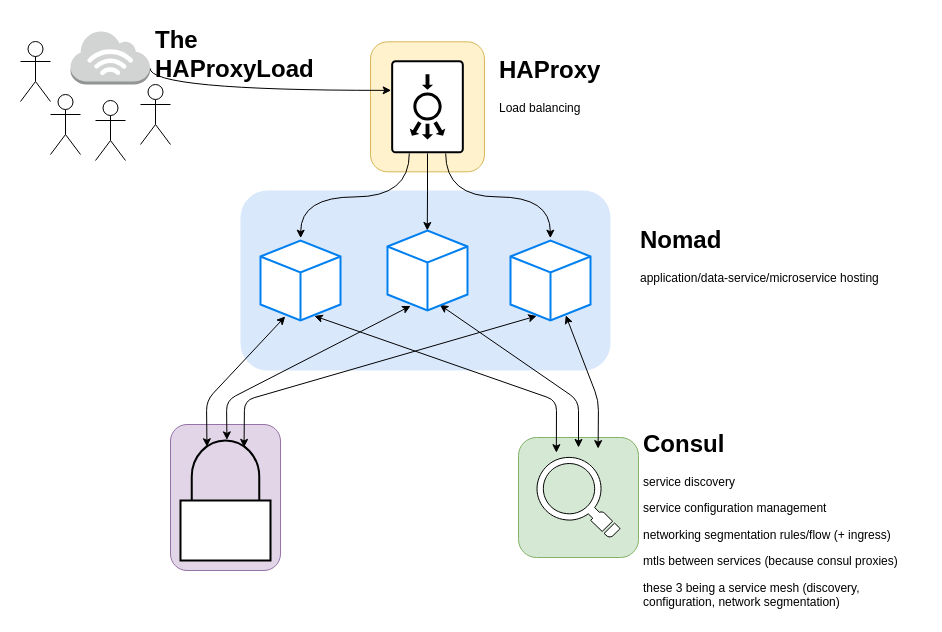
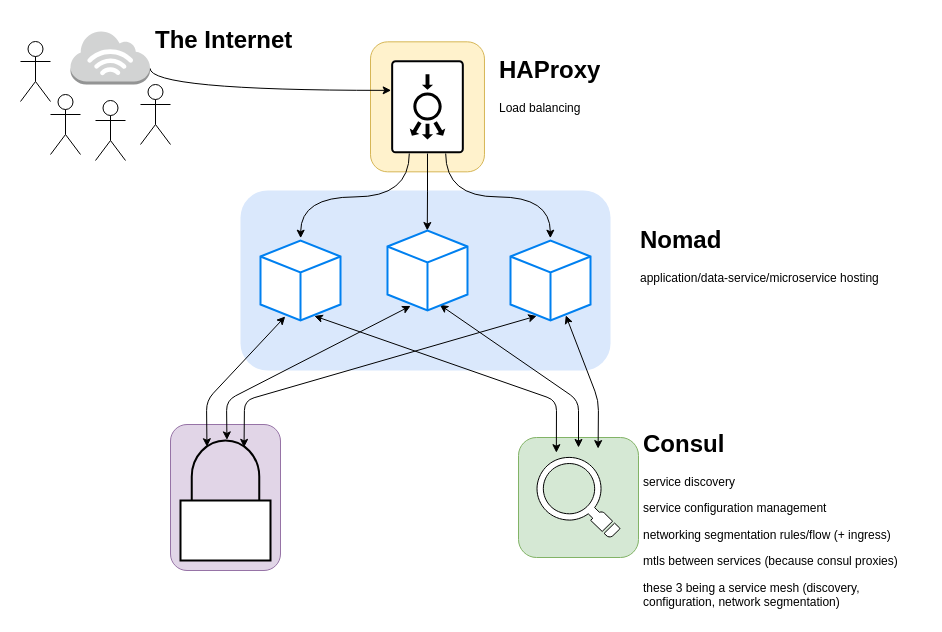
node "The HAProxyLoad": label "The HAProxyLoad" -> "The Internet"
